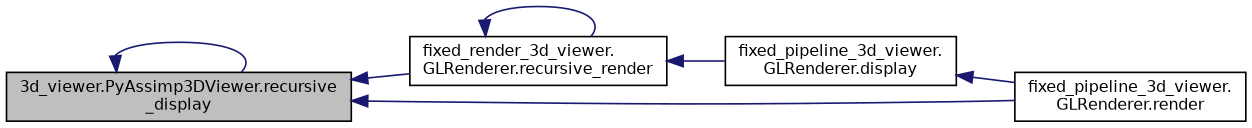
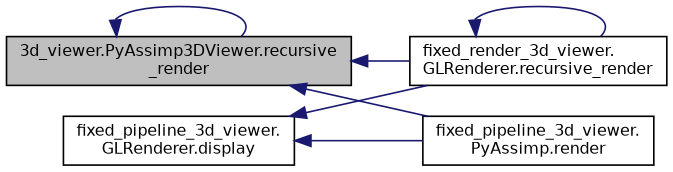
edge "fixed_pipeline_3d_viewer. GLRenderer.display" -> "fixed_render_3d_viewer. GLRenderer.recursive_render": reversed
node "3d_viewer.PyAssimp3DViewer.recursive _display": label "3d_viewer.PyAssimp3DViewer.recursive _display" -> "3d_viewer.PyAssimp3DViewer.recursive _render"
node "fixed_pipeline_3d_viewer. GLRenderer.render": label "fixed_pipeline_3d_viewer. GLRenderer.render" -> "fixed_pipeline_3d_viewer. PyAssimp.render"
